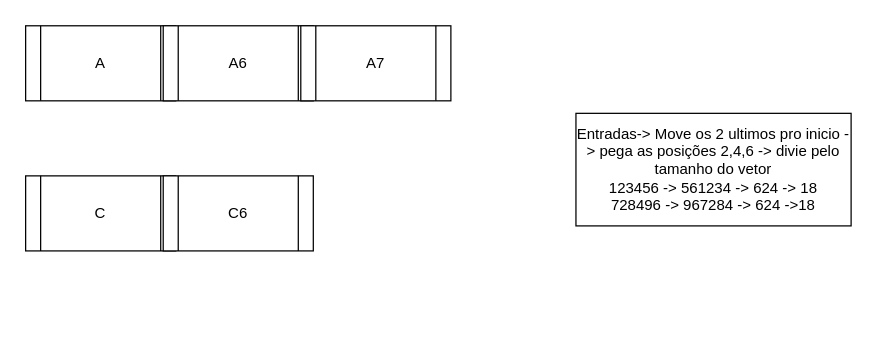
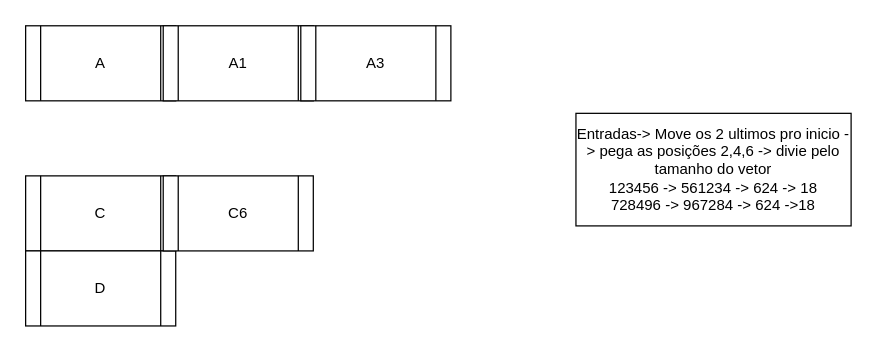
node "A6": label "A6" -> "A1"
node "A7": label "A7" -> "A3"
node "D": added
